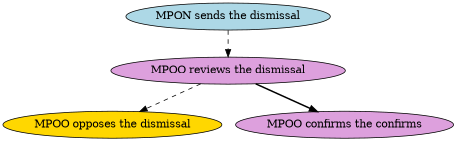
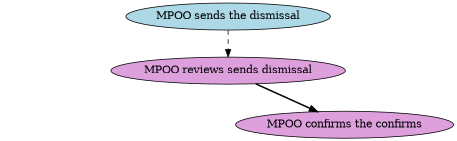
node "MPON sends the dismissal": label "MPON sends the dismissal" -> "MPOO sends the dismissal"
node "MPOO reviews the dismissal": label "MPOO reviews the dismissal" -> "MPOO reviews sends dismissal"
node "MPOO opposes the dismissal": removed
